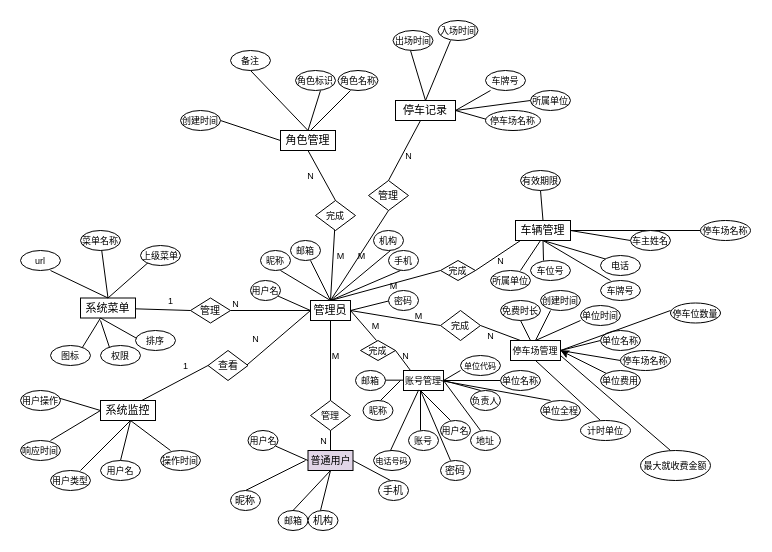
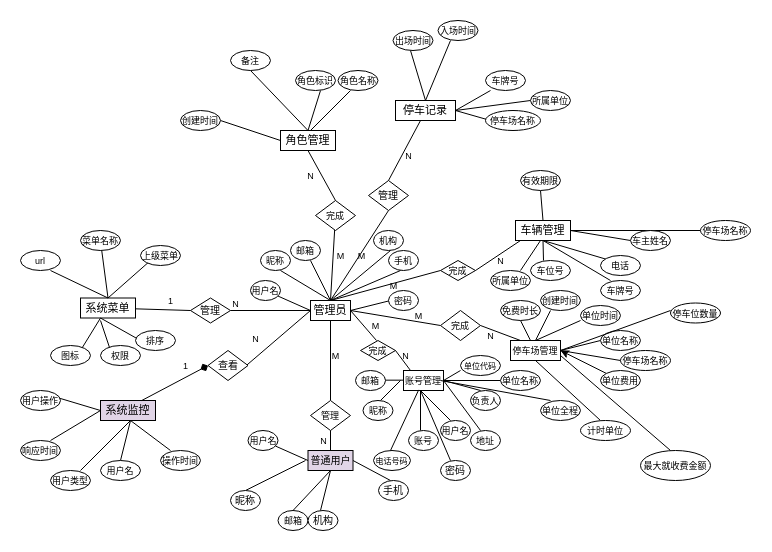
edge "查看" -- "系统监控": arrowhead none -> diamond
node "系统监控": fillcolor #ffffff -> #e1d5e7
